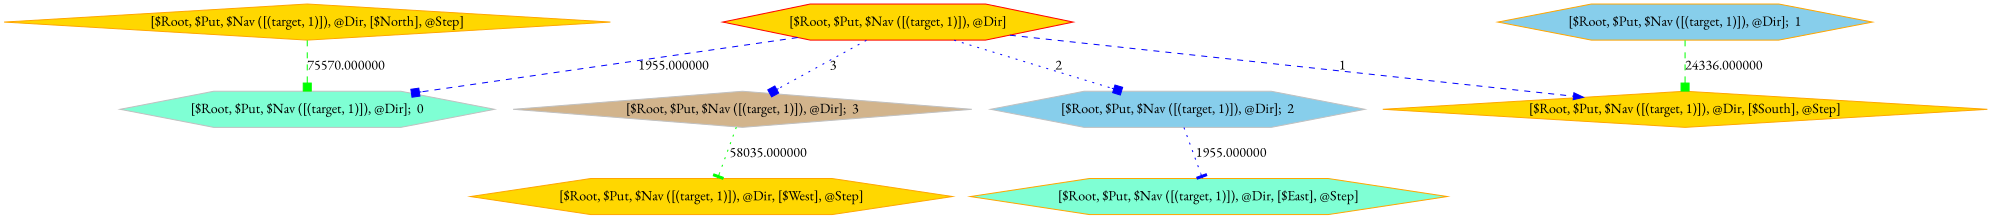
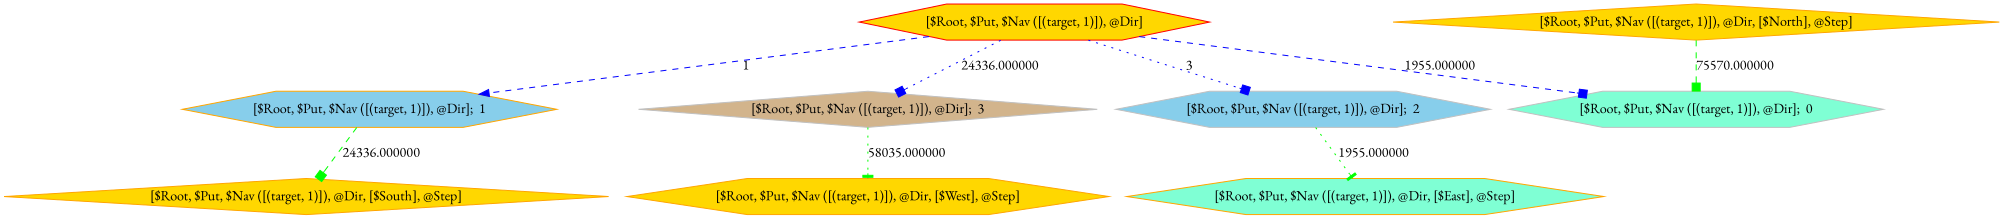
edge "[$Root, $Put, $Nav ([(target, 1)]), @Dir]" -> "[$Root, $Put, $Nav ([(target, 1)]), @Dir];  3": label "3" -> "24336.000000"
edge "[$Root, $Put, $Nav ([(target, 1)]), @Dir]" -> "[$Root, $Put, $Nav ([(target, 1)]), @Dir];  2": label "2" -> "3"
edge "[$Root, $Put, $Nav ([(target, 1)]), @Dir]" -> "[$Root, $Put, $Nav ([(target, 1)]), @Dir, [$South], @Step]": now "[$Root, $Put, $Nav ([(target, 1)]), @Dir]" -> "[$Root, $Put, $Nav ([(target, 1)]), @Dir];  1"
edge "[$Root, $Put, $Nav ([(target, 1)]), @Dir];  2" -> "[$Root, $Put, $Nav ([(target, 1)]), @Dir, [$East], @Step]": color blue -> green
